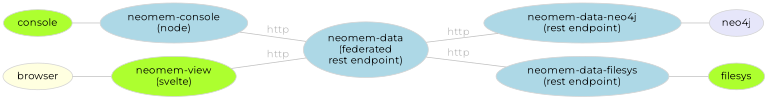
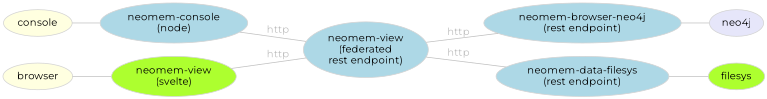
node "console": fillcolor greenyellow -> lightyellow
node "neomem-data-neo4j (rest endpoint)": label "neomem-data-neo4j (rest endpoint)" -> "neomem-browser-neo4j (rest endpoint)"
node "neomem-data (federated rest endpoint)": label "neomem-data (federated rest endpoint)" -> "neomem-view (federated rest endpoint)"
